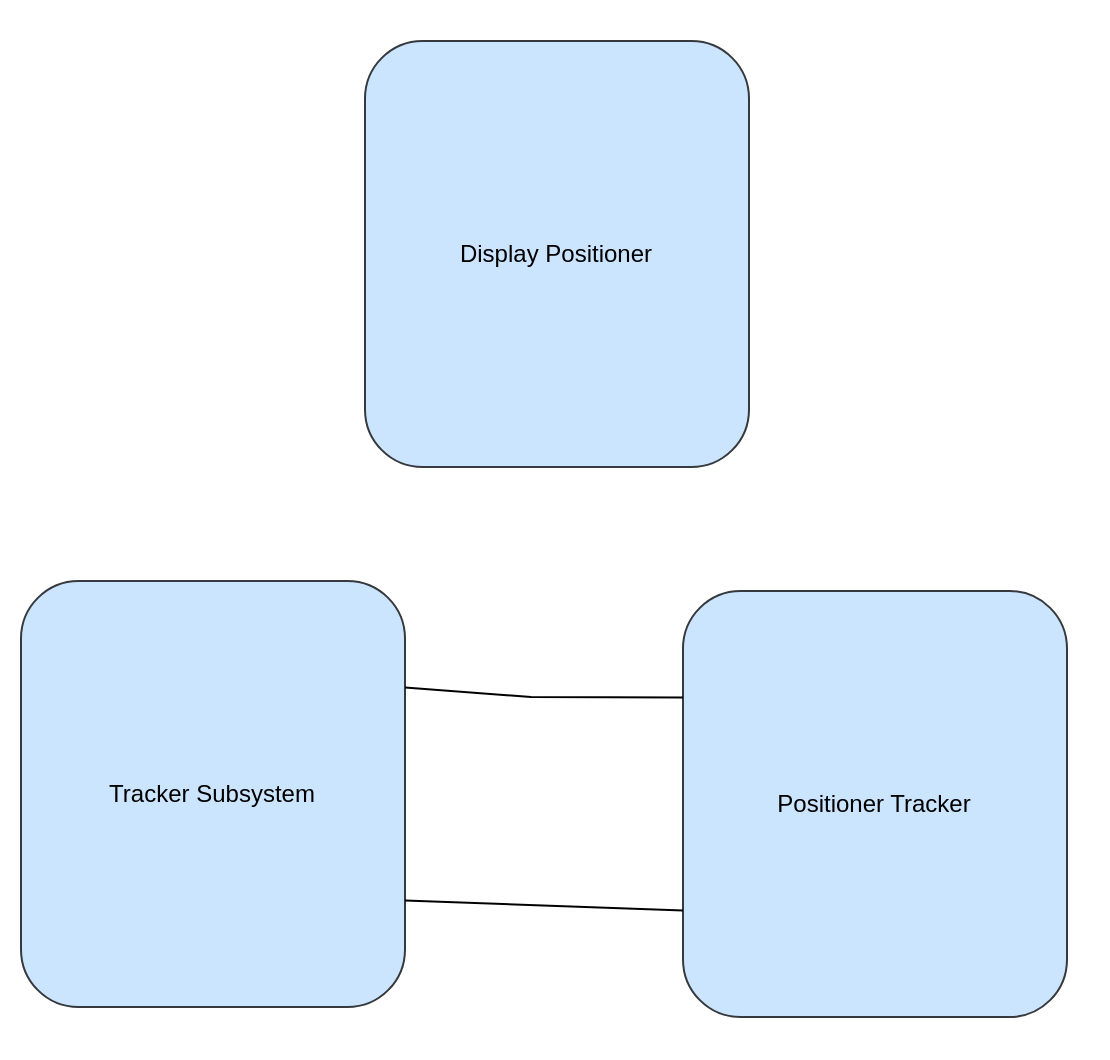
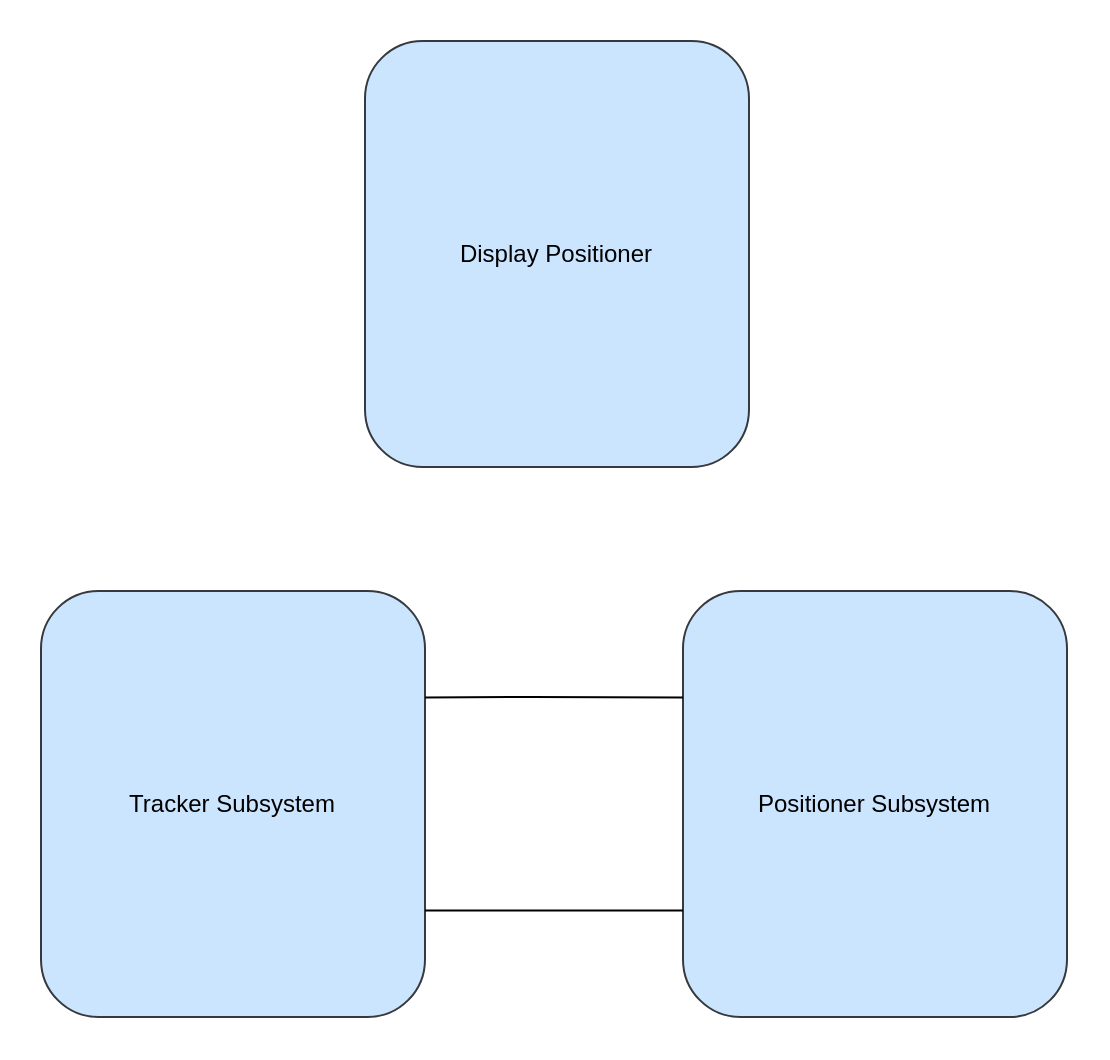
node "Tracker Subsystem": moved (213, 794) -> (233, 804)
node "Positioner Tracker": label "Positioner Tracker" -> "Positioner Subsystem"
